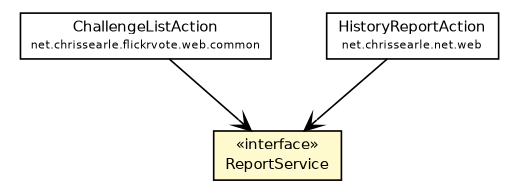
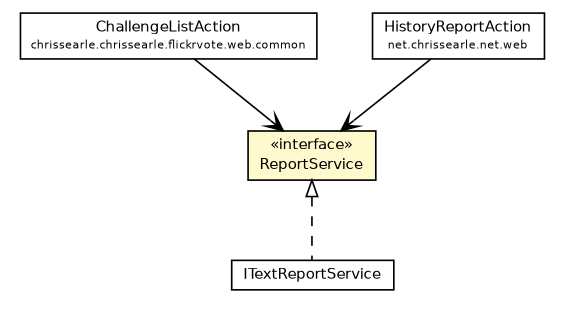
node "ChallengeListAction": text "net.chrissearle.flickrvote.web.common" -> "chrissearle.chrissearle.flickrvote.web.common"
node "ITextReportService": added
